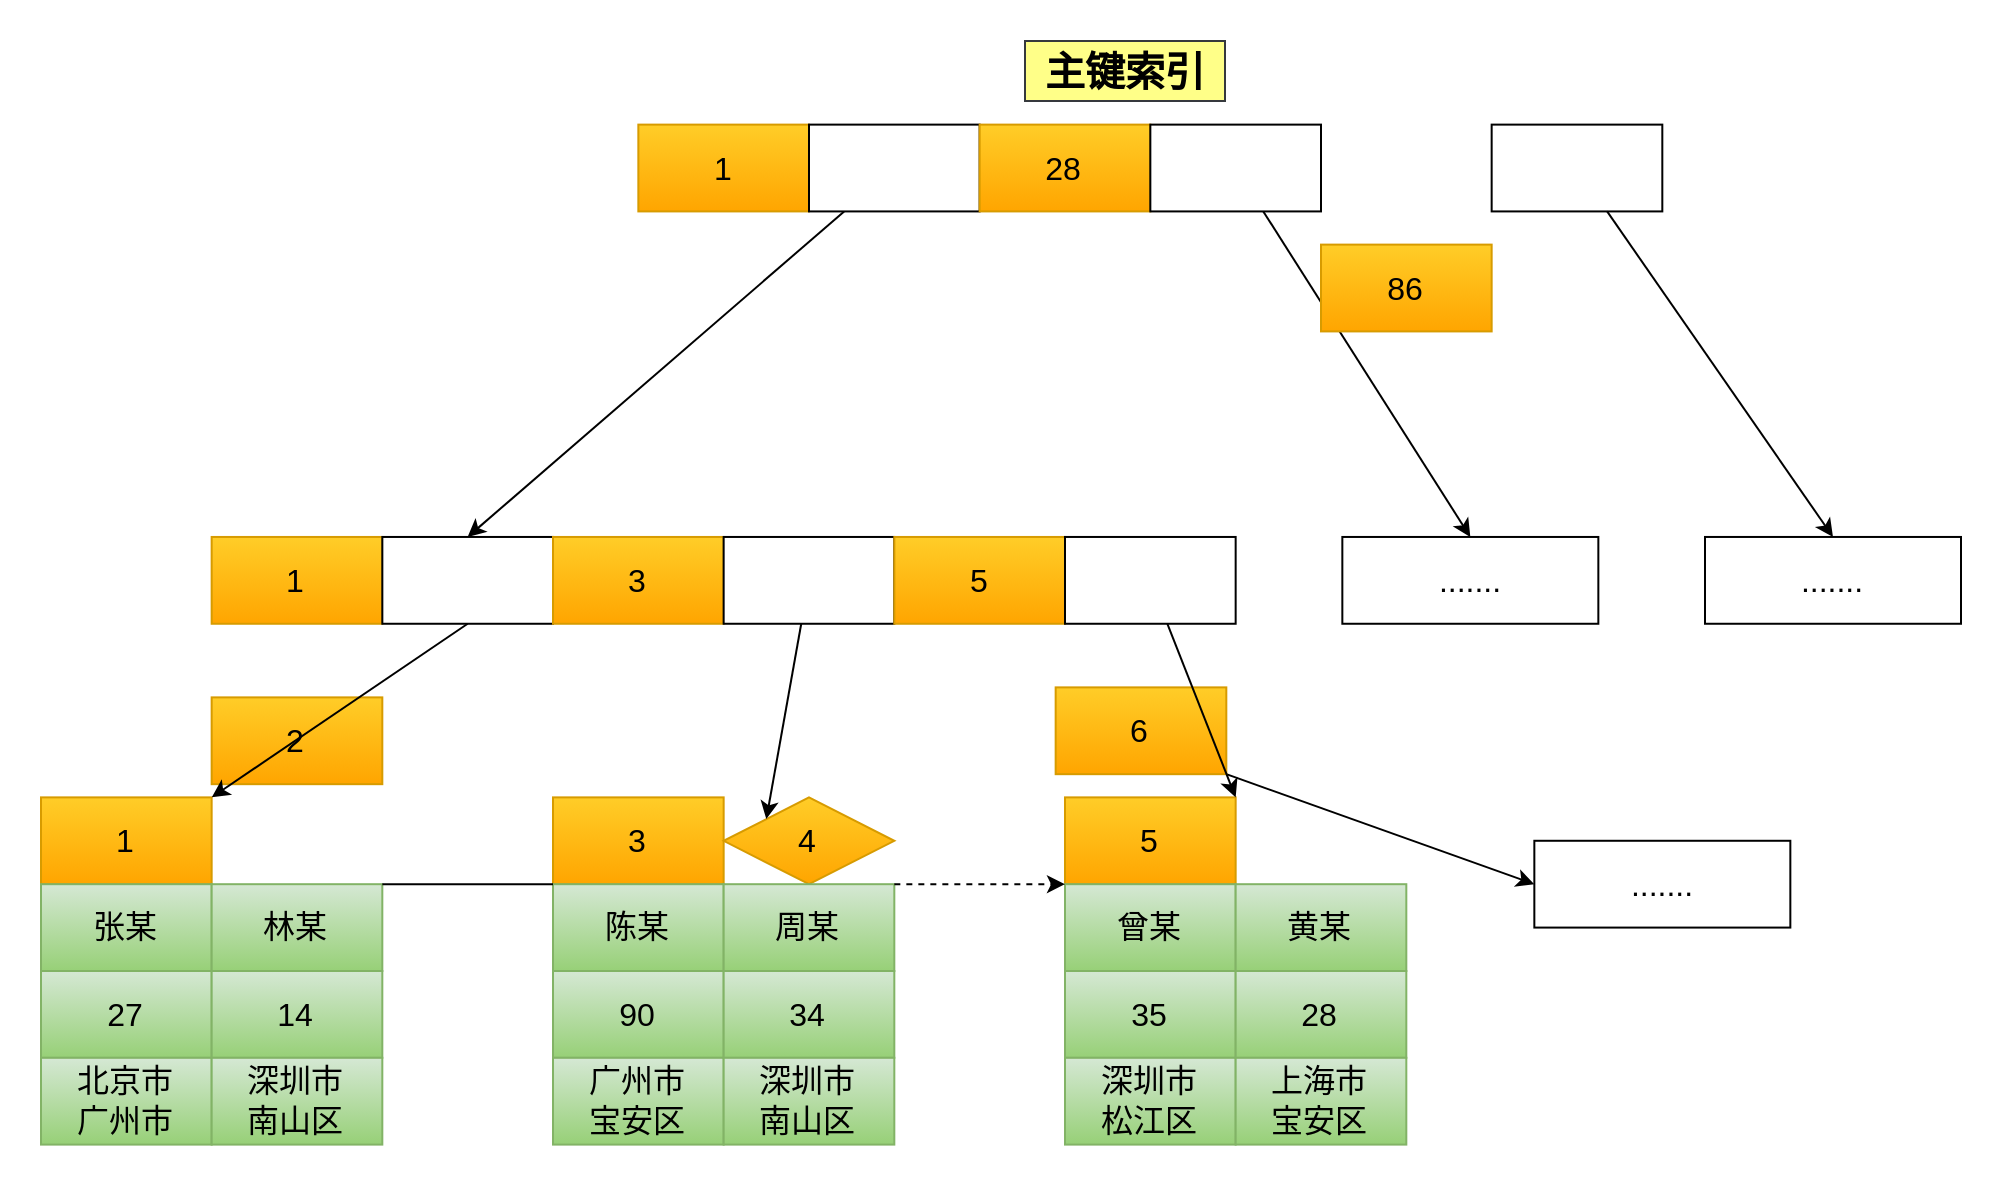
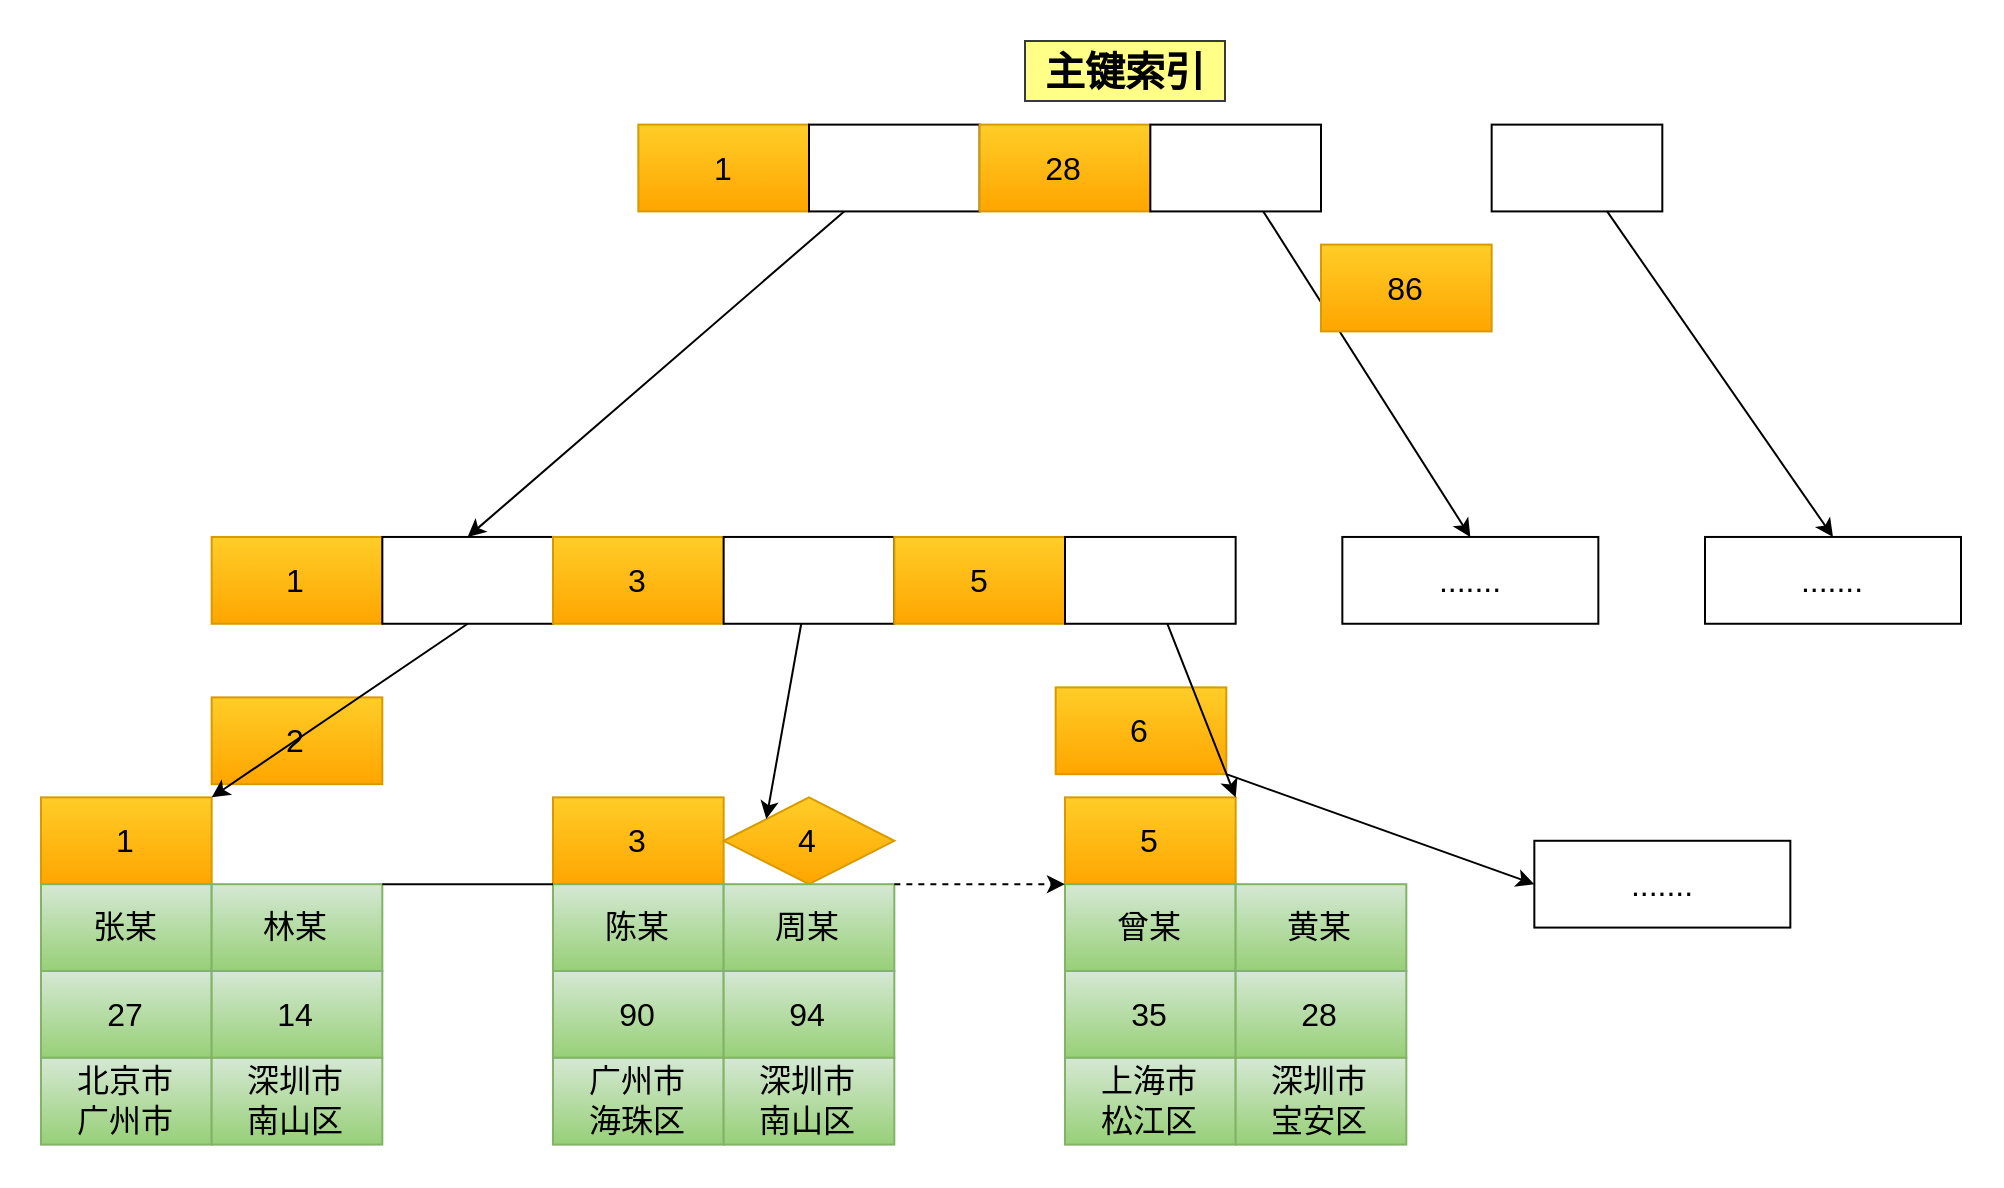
node "34": label "34" -> "94"
node "广州市 宝安区": label "广州市 宝安区" -> "广州市 海珠区"
node "深圳市 松江区": label "深圳市 松江区" -> "上海市 松江区"
node "上海市 宝安区": label "上海市 宝安区" -> "深圳市 宝安区"
